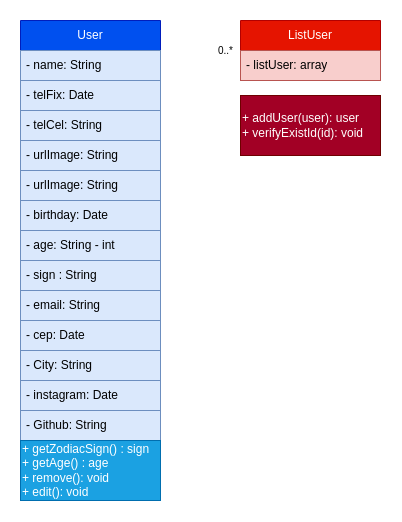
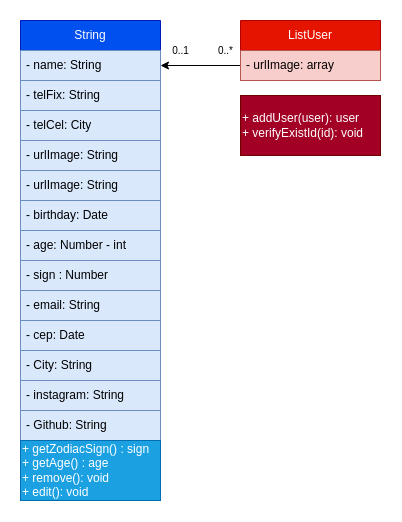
node "User": label "User" -> "String"
node "0..1": added
edge "ListUser" -> "- name: String": added
node "- listUser: array": label "- listUser: array" -> "- urlImage: array"
node "- telFix: Date": label "- telFix: Date" -> "- telFix: String"
node "- telCel: String": label "- telCel: String" -> "- telCel: City"
node "- age: String - int": label "- age: String - int" -> "- age: Number - int"
node "- sign : String": label "- sign : String" -> "- sign : Number"
node "- instagram: Date": label "- instagram: Date" -> "- instagram: String"
